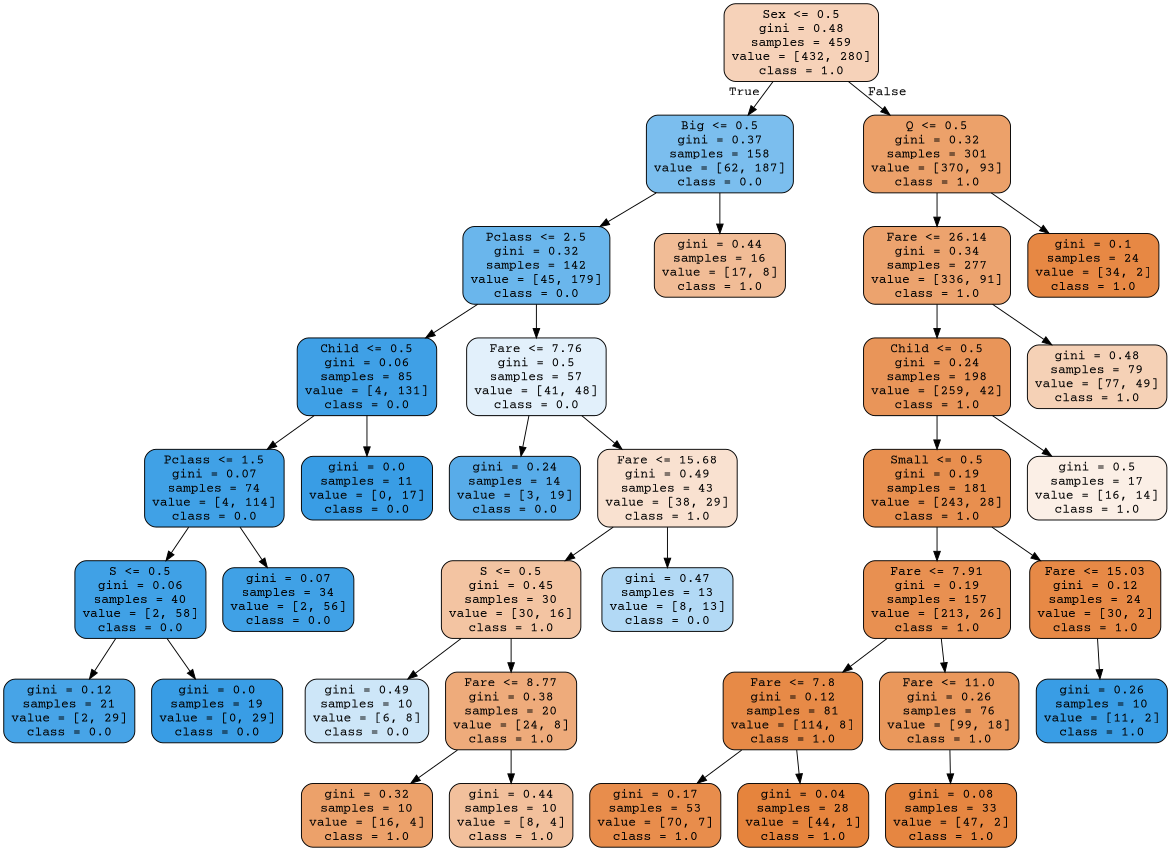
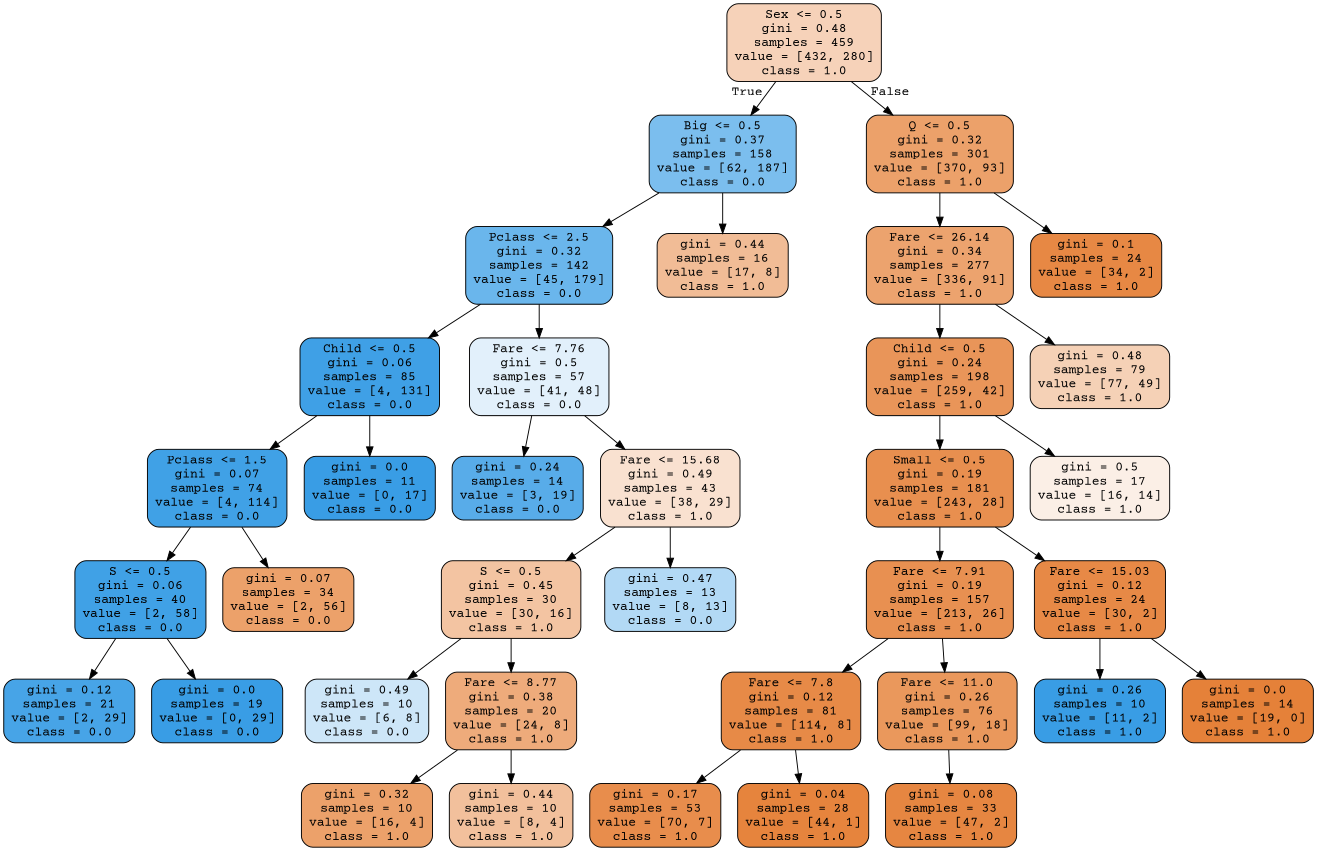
node "gini = 0.07 samples = 34 value = [2, 56] class = 0.0": fillcolor #399de5f6 -> #e58139bf
node "gini = 0.0 samples = 14 value = [19, 0] class = 1.0": added
